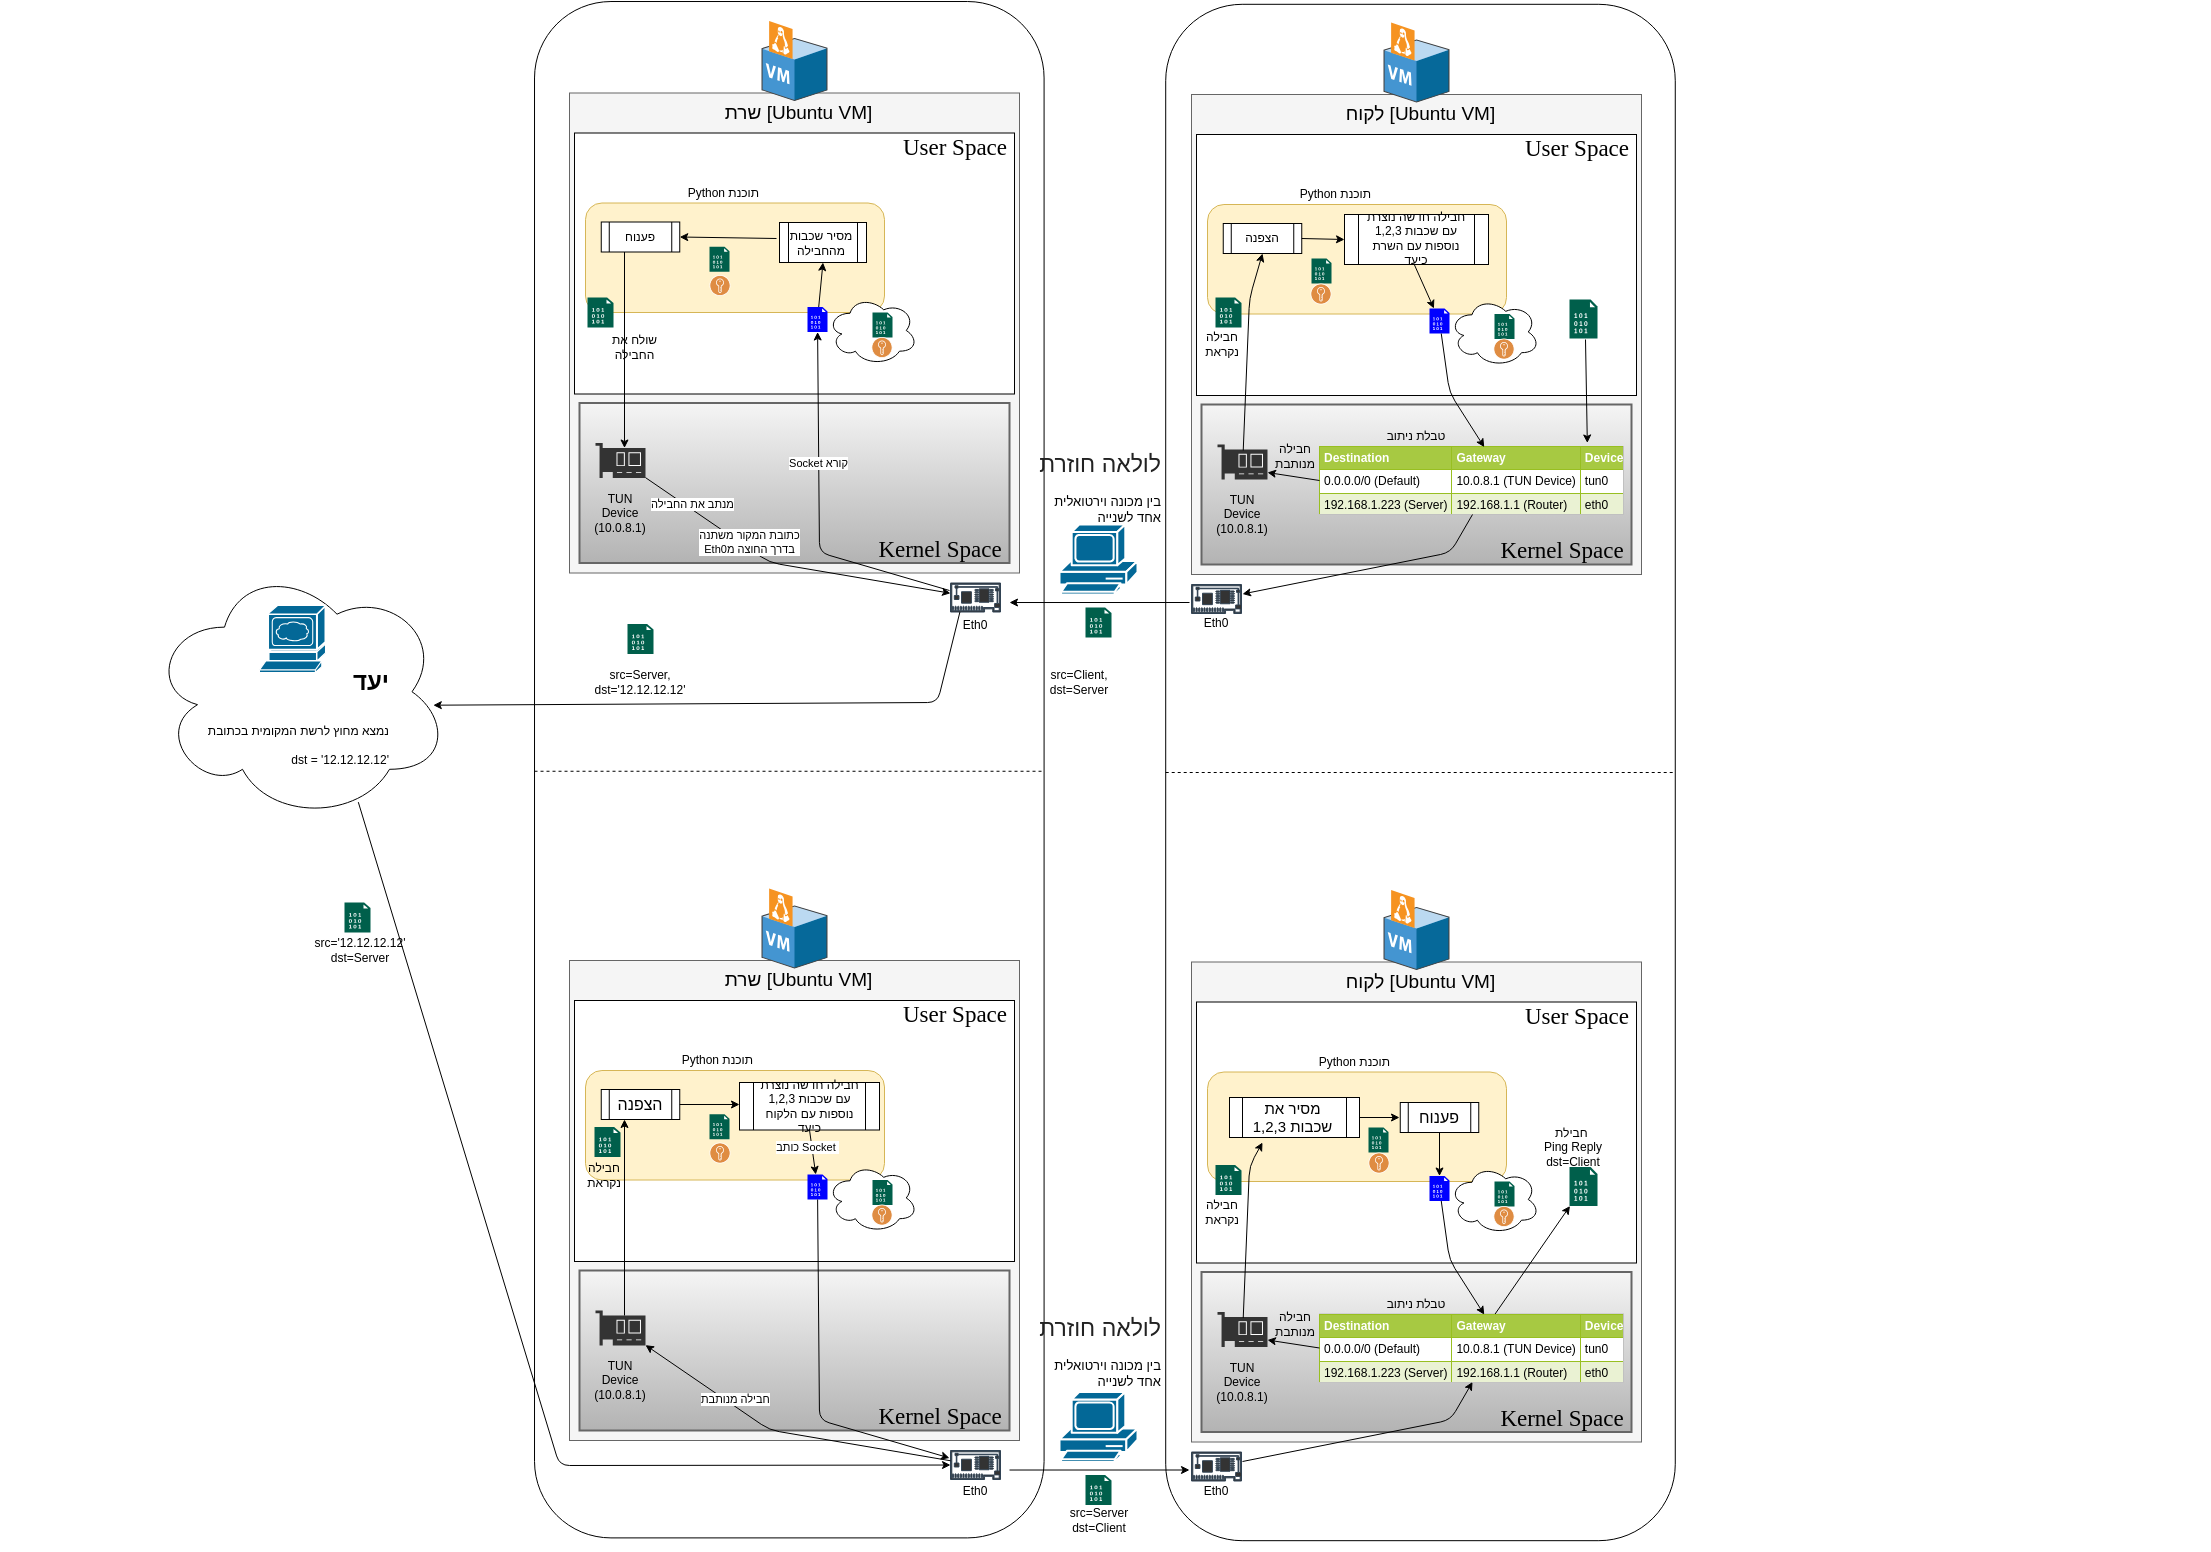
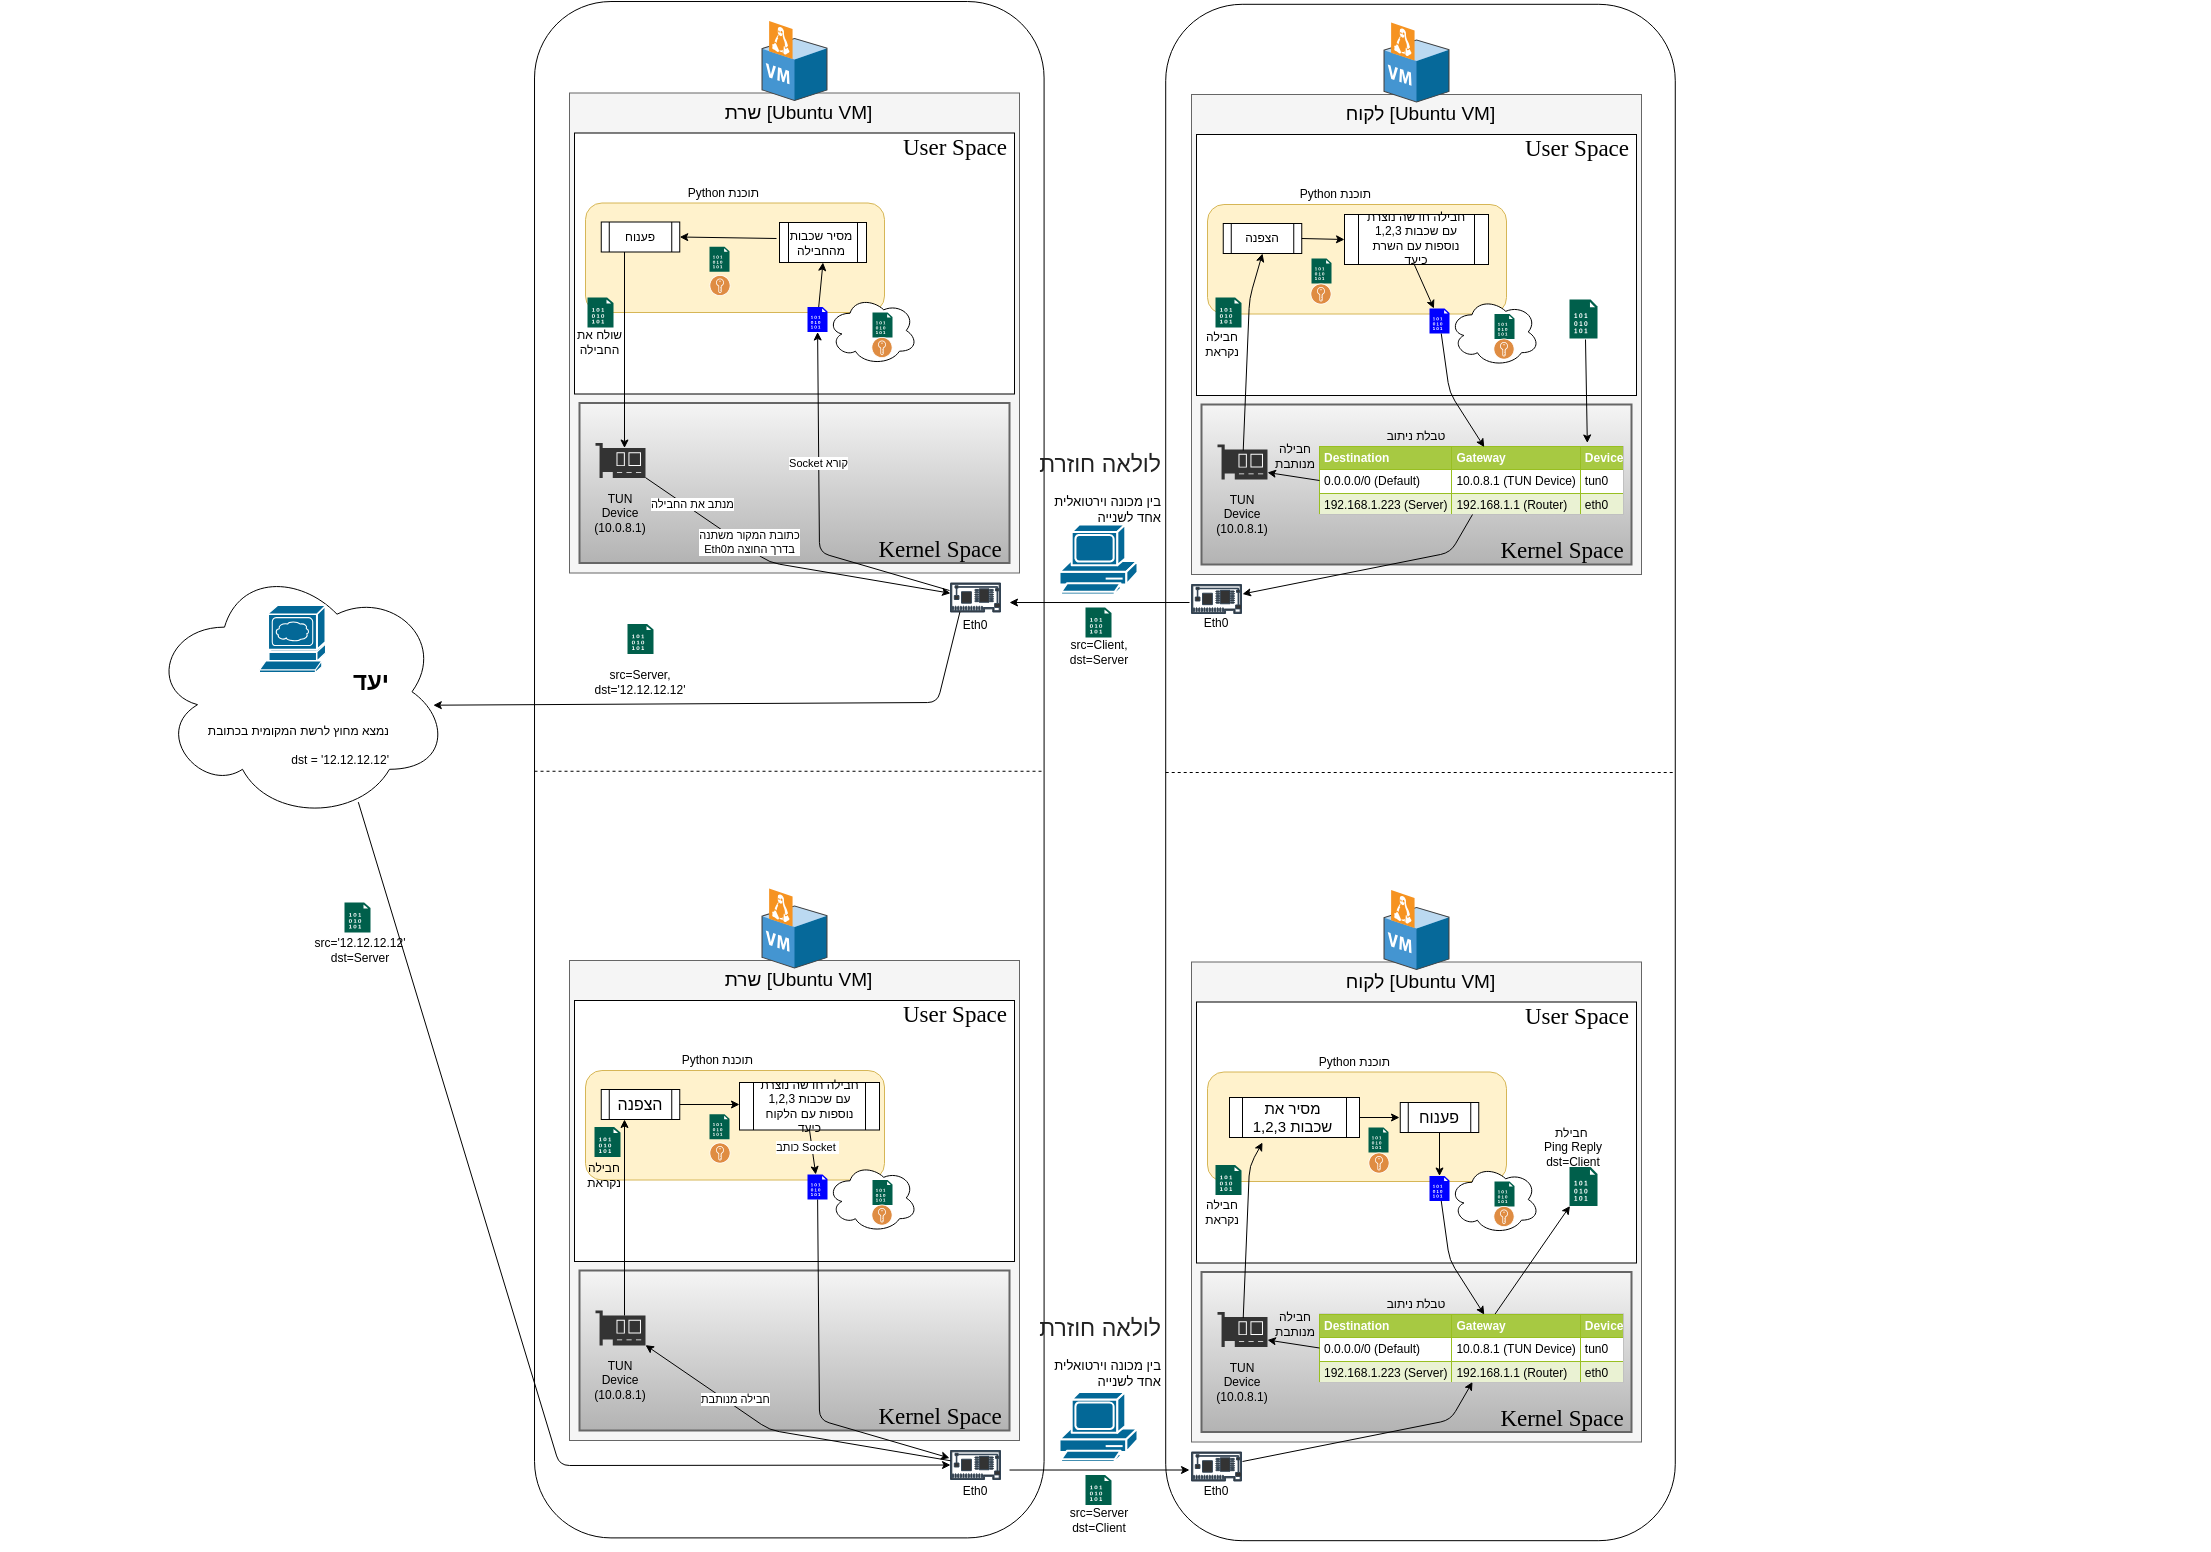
node "שולח את החבילה": moved (635, 347) -> (600, 342)
node "src=Client, dst=Server": moved (1080, 683) -> (1100, 653)
